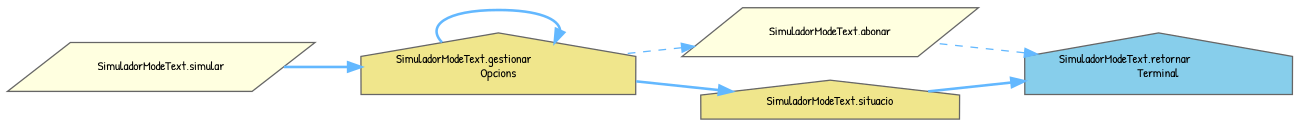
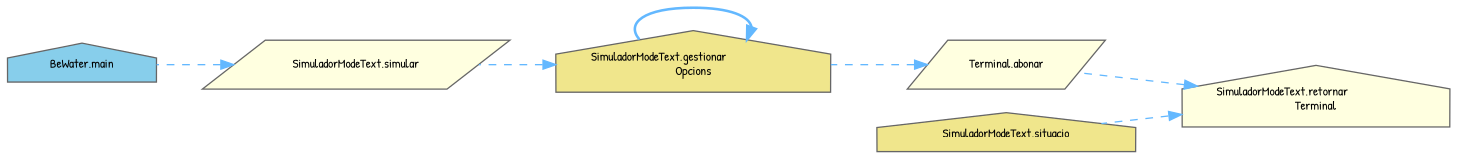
node "SimuladorModeText.abonar": label "SimuladorModeText.abonar" -> "Terminal.abonar"
node "BeWater.main": added
edge "SimuladorModeText.simular" -> "SimuladorModeText.gestionar Opcions": style bold -> dashed
node "SimuladorModeText.retornar Terminal": fillcolor skyblue -> lightyellow
edge "SimuladorModeText.gestionar Opcions" -> "SimuladorModeText.situacio": removed
edge "SimuladorModeText.situacio" -> "SimuladorModeText.retornar Terminal": style bold -> dashed
